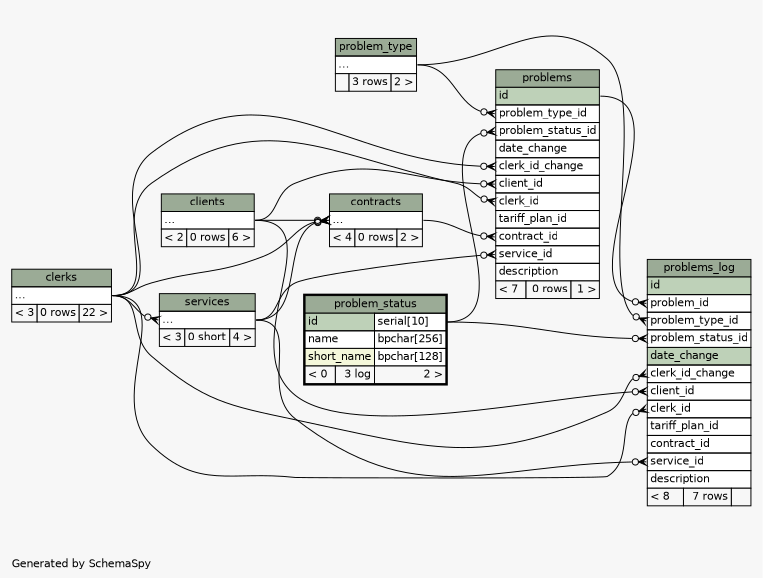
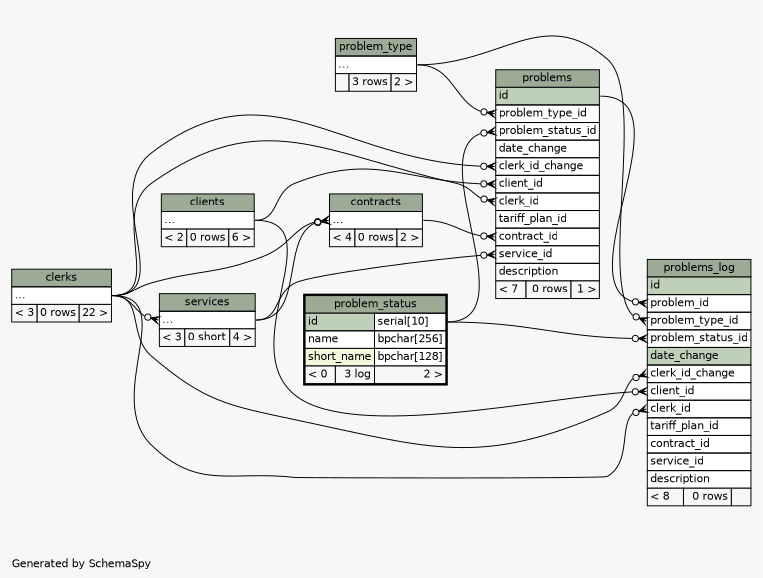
edge "clients" -> "contracts": removed
edge "services" -> "problems_log": removed
node "problems_log": text "7 rows" -> "0 rows"
